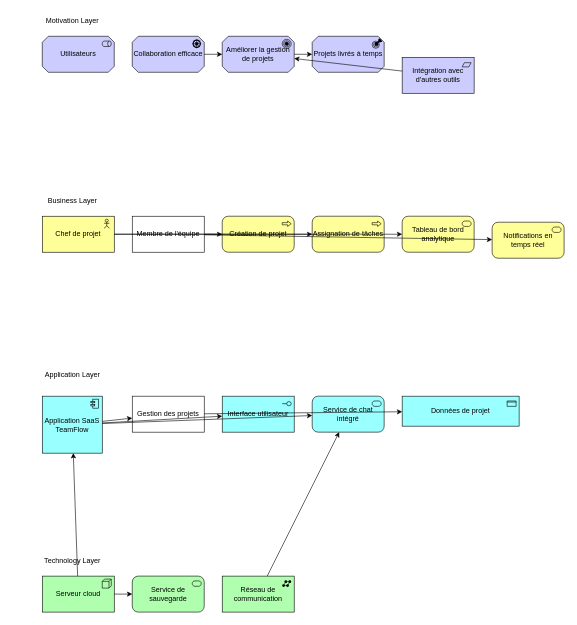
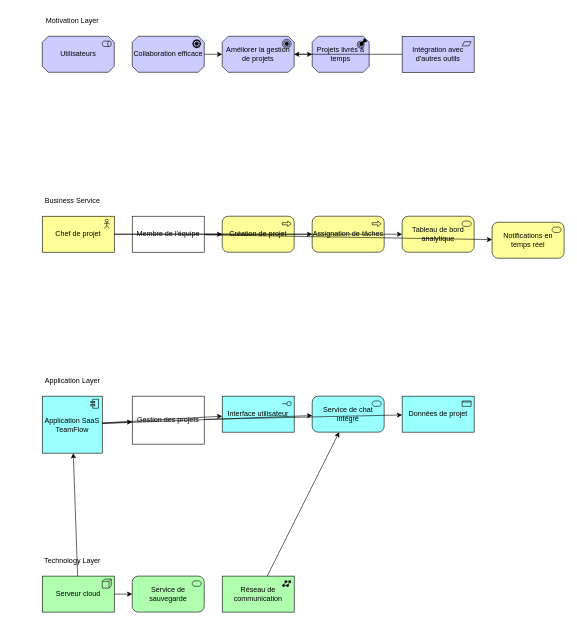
node "Projets livrés à temps": size 72x36 -> 57x36
node "Intégration avec d'autres outils": moved (438, 75) -> (438, 54)
node "Business Layer": label "Business Layer" -> "Business Service"
node "Application Layer": moved (72, 375) -> (72, 381)
node "Données de projet": size 117x30 -> 72x36
node "Gestion des projets": size 72x36 -> 72x48
